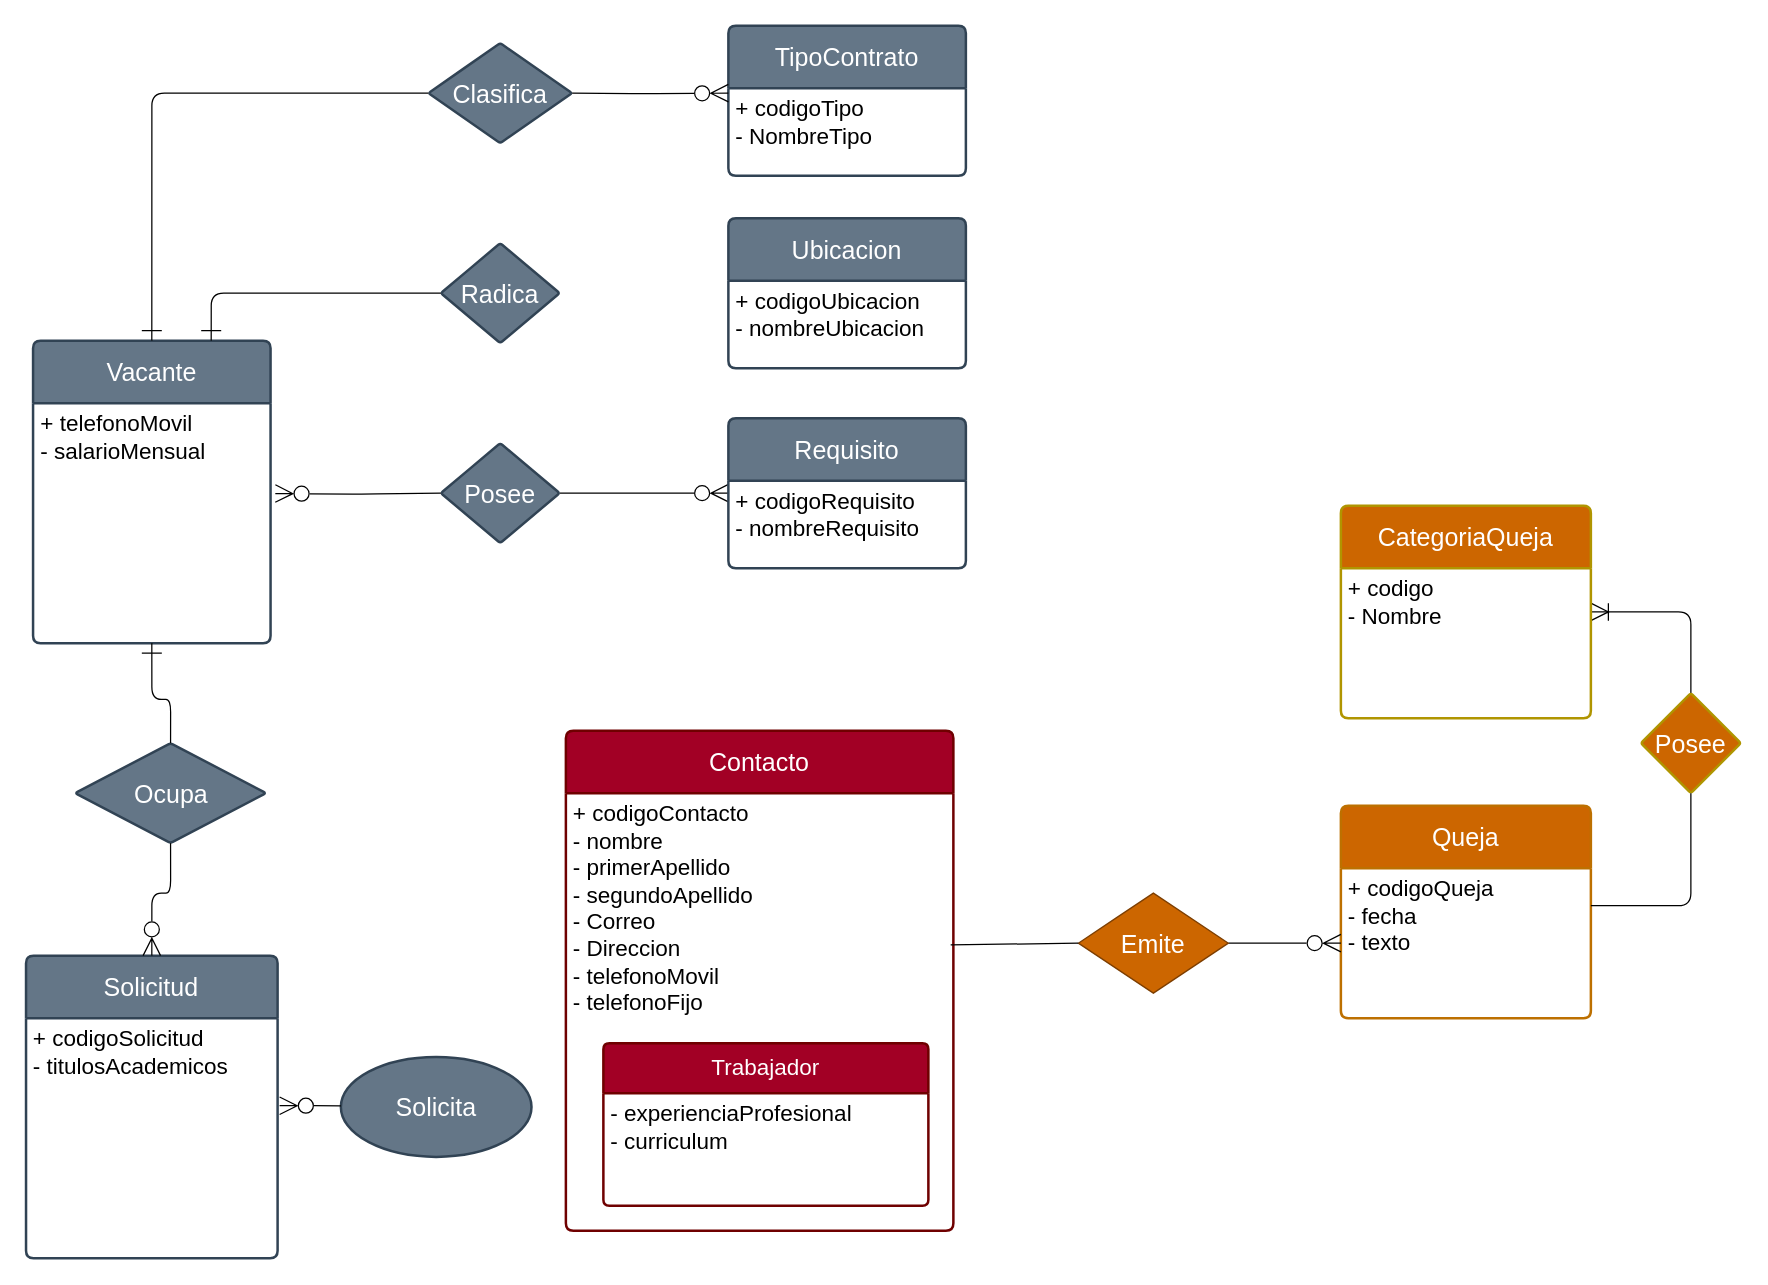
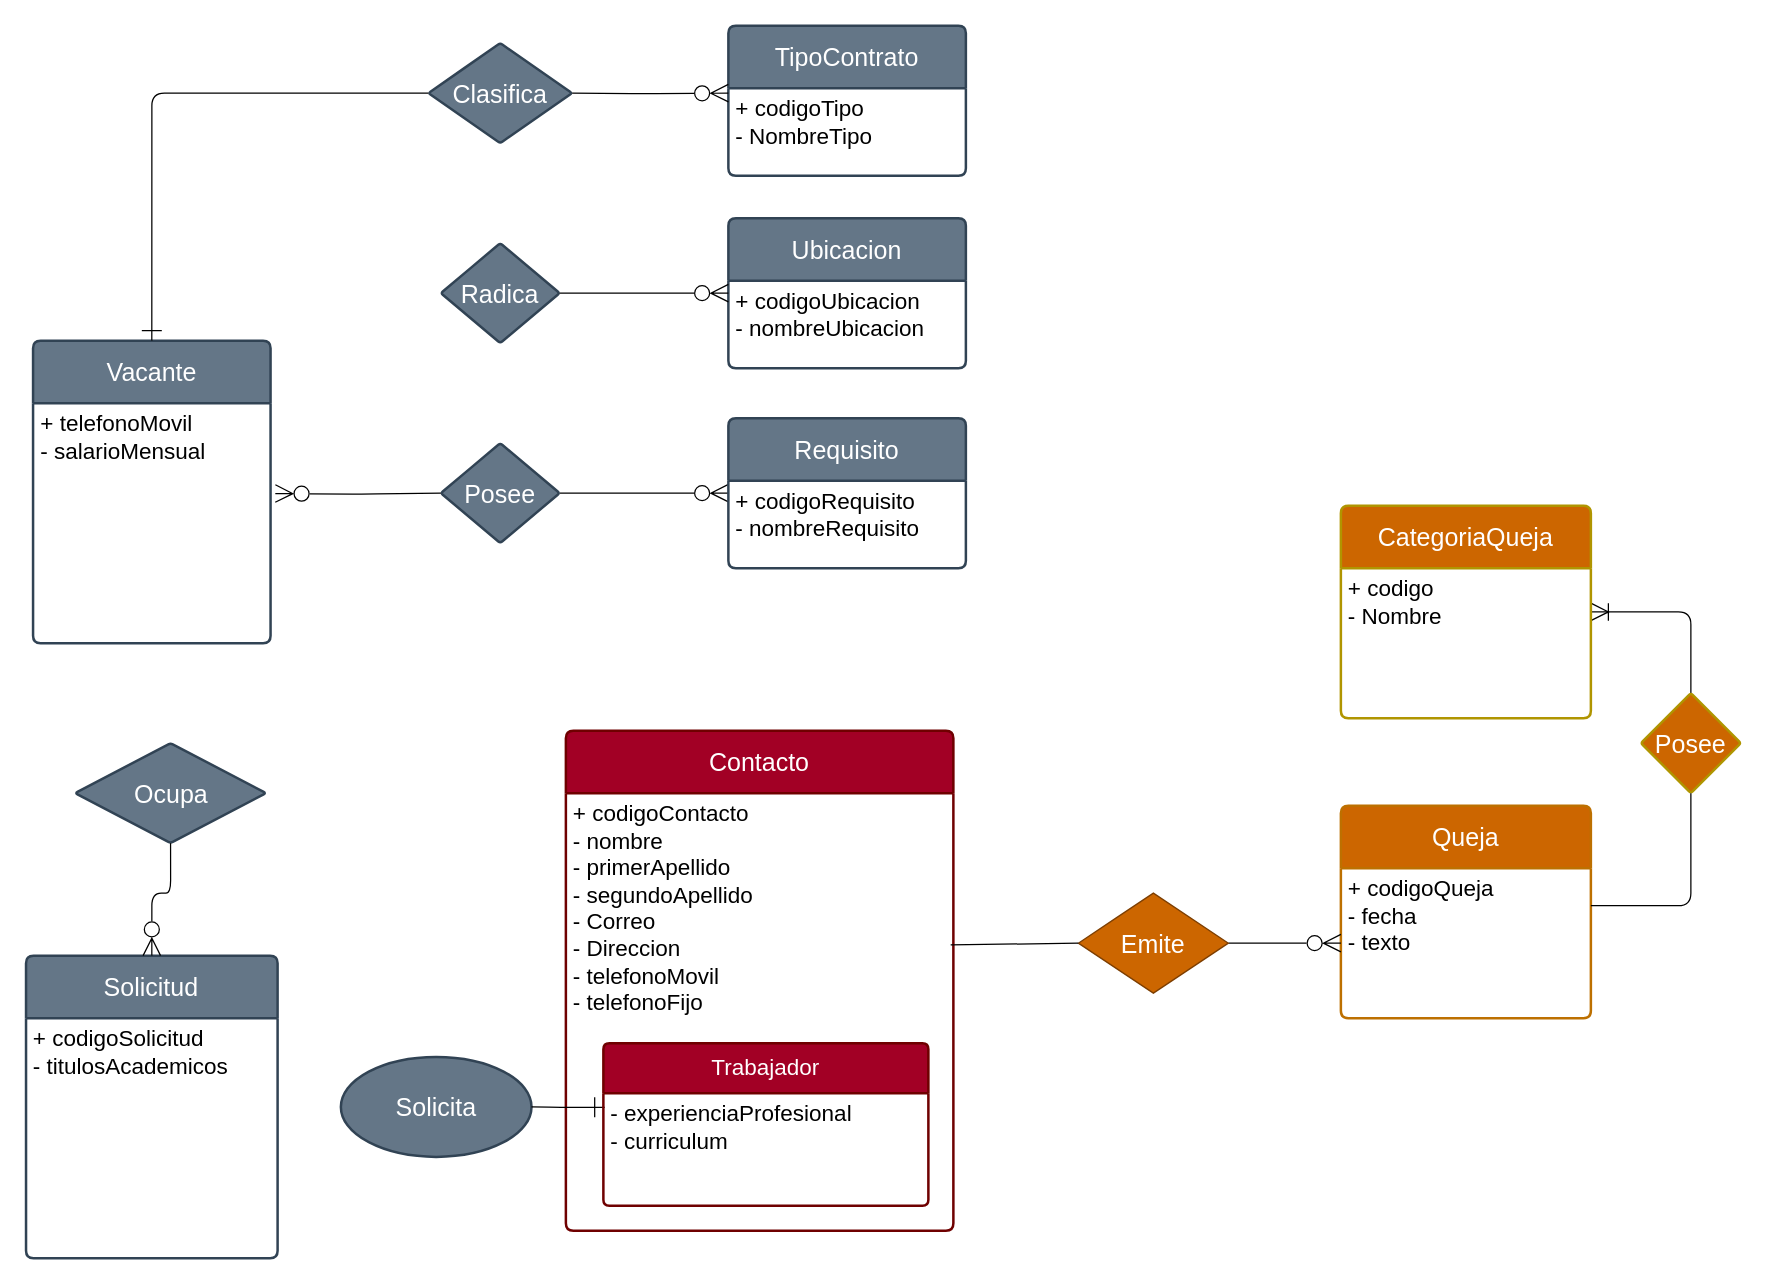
edge "Radica" -> "Vacante": removed
edge "Radica" -> "Ubicacion": added
edge "Ocupa" -> "+ telefonoMovil - salarioMensual": removed
edge "Solicita" -> "+ codigoSolicitud - titulosAcademicos": removed
edge "Solicita" -> "- experienciaProfesional - curriculum": added
